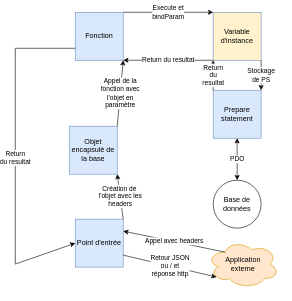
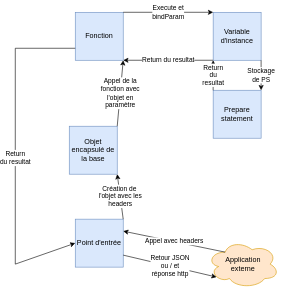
node "Variable d'instance": fillcolor #fff2cc -> #dae8fc
edge "Prepare statement" -- "Base de données": removed, label "PDO"
node "Base de données": removed
